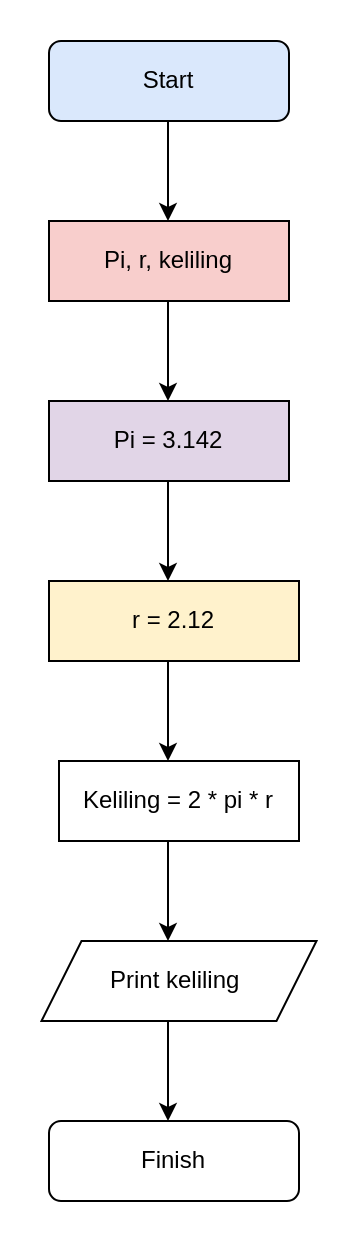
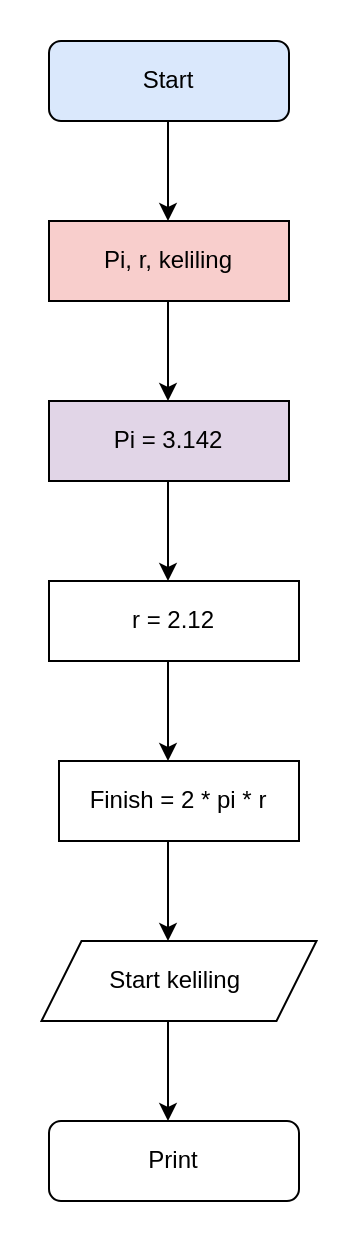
node "r = 2.12": fillcolor #fff2cc -> #ffffff
node "Keliling = 2 * pi * r": label "Keliling = 2 * pi * r" -> "Finish = 2 * pi * r"
node "Print keliling": label "Print keliling" -> "Start keliling"
node "Finish": label "Finish" -> "Print"
